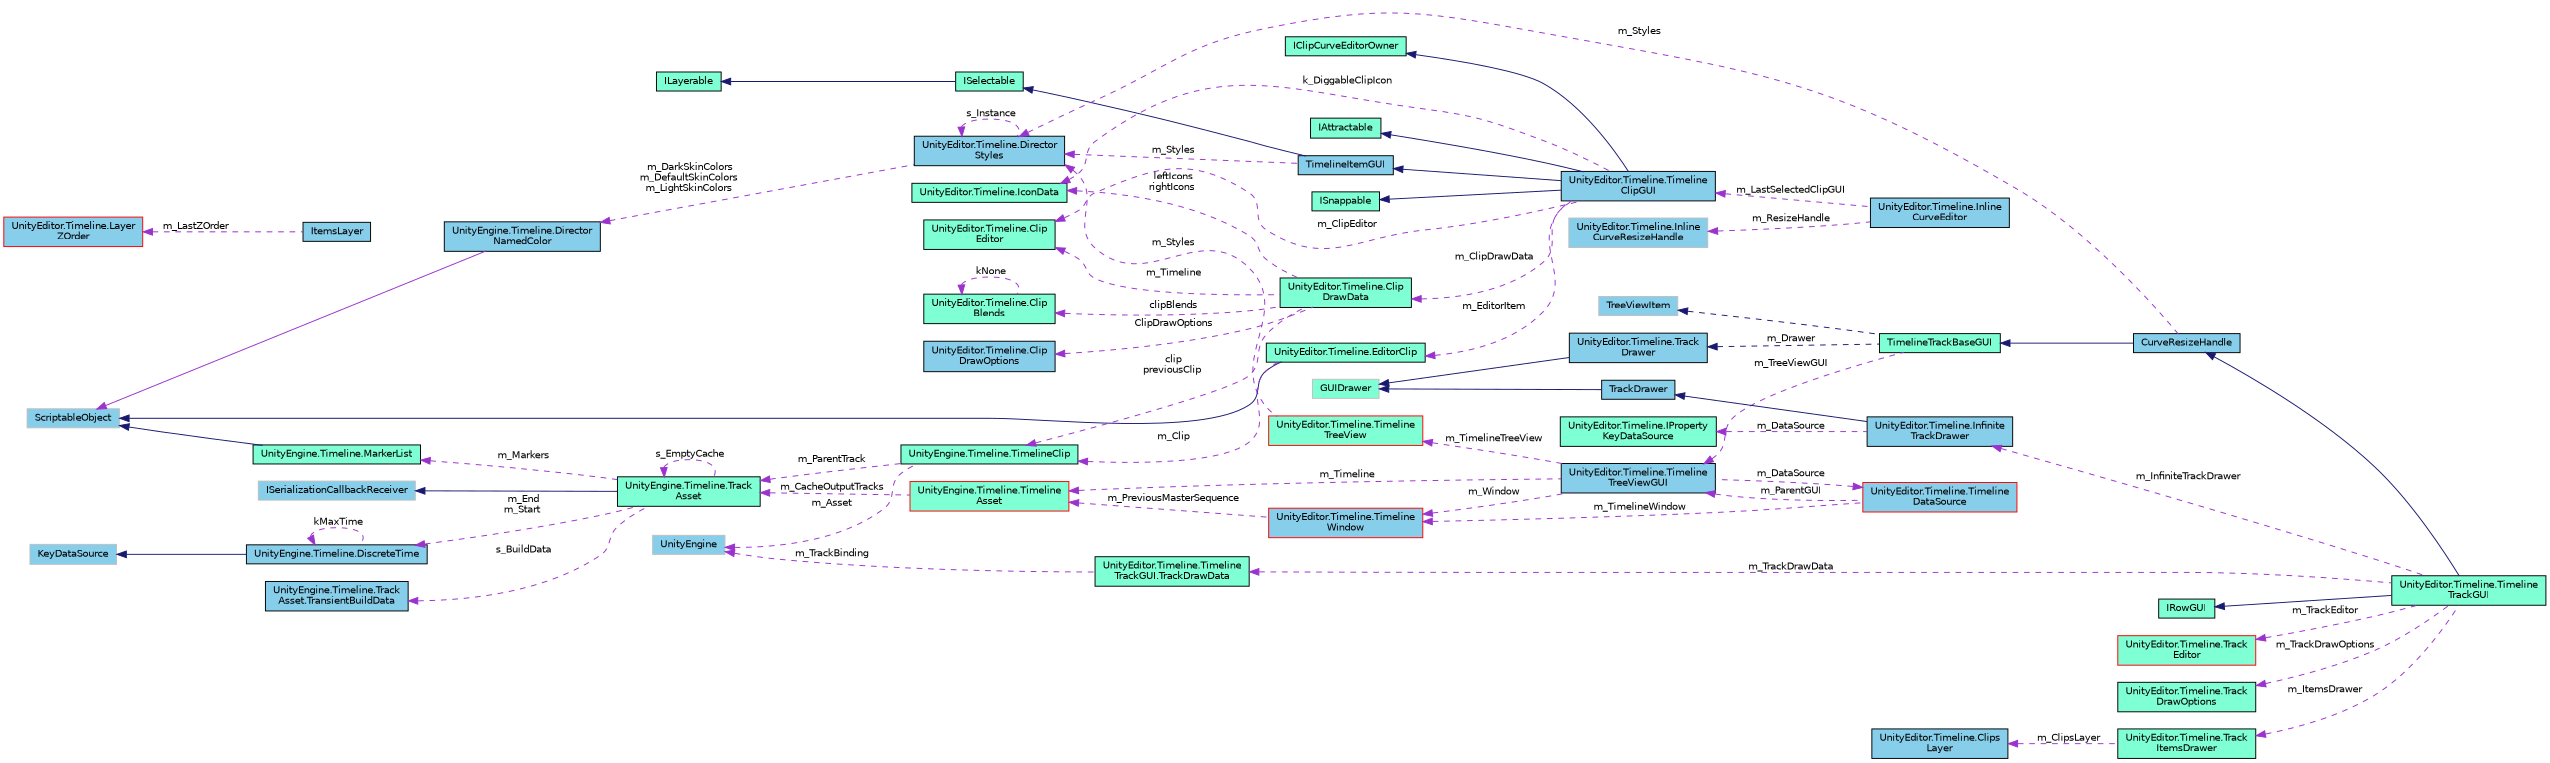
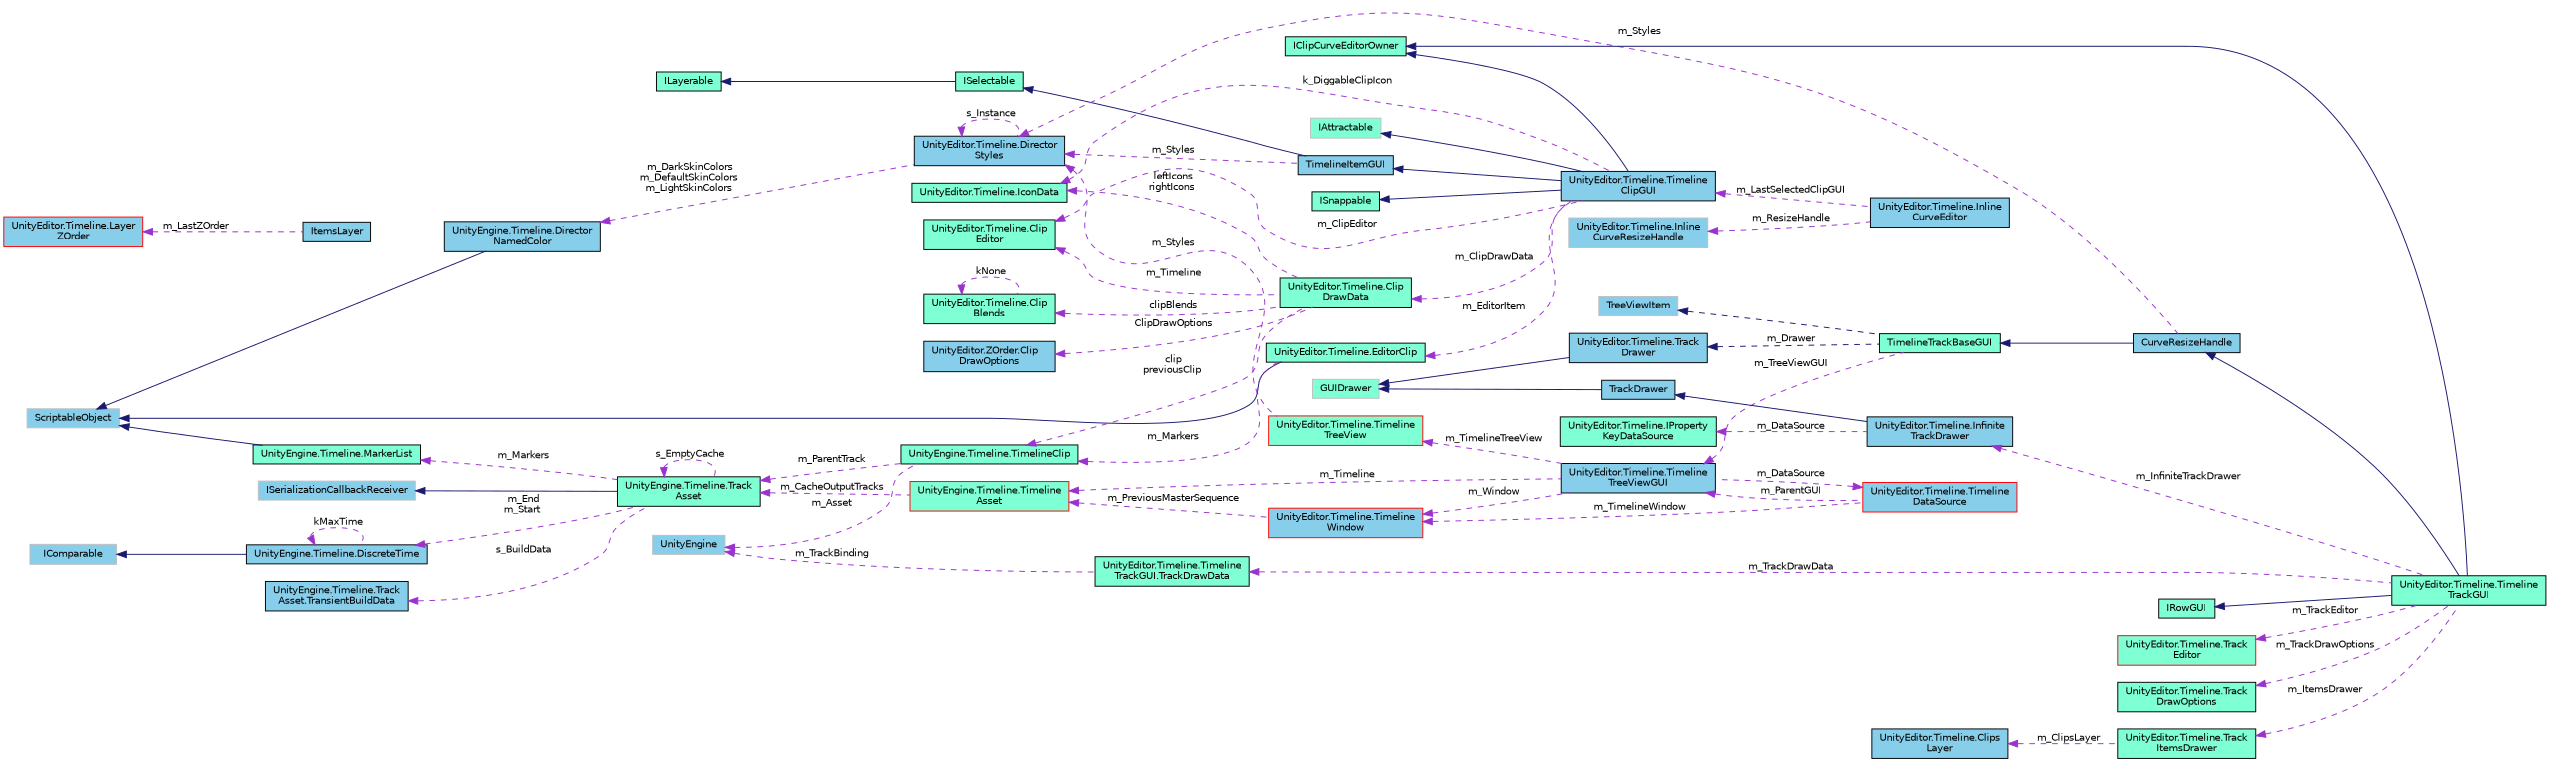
edge "UnityEditor.Timeline.Timeline TrackGUI" -> "IClipCurveEditorOwner": added
node "IAttractable": color black -> grey75
edge "UnityEngine.Timeline.Director NamedColor" -> "ScriptableObject": color darkorchid3 -> midnightblue
node "UnityEditor.Timeline.Clip DrawOptions": label "UnityEditor.Timeline.Clip DrawOptions" -> "UnityEditor.ZOrder.Clip DrawOptions"
edge "UnityEditor.Timeline.EditorClip" -> "UnityEngine.Timeline.TimelineClip": label " m_Clip" -> " m_Markers"
node "KeyDataSource": label "KeyDataSource" -> "IComparable"
